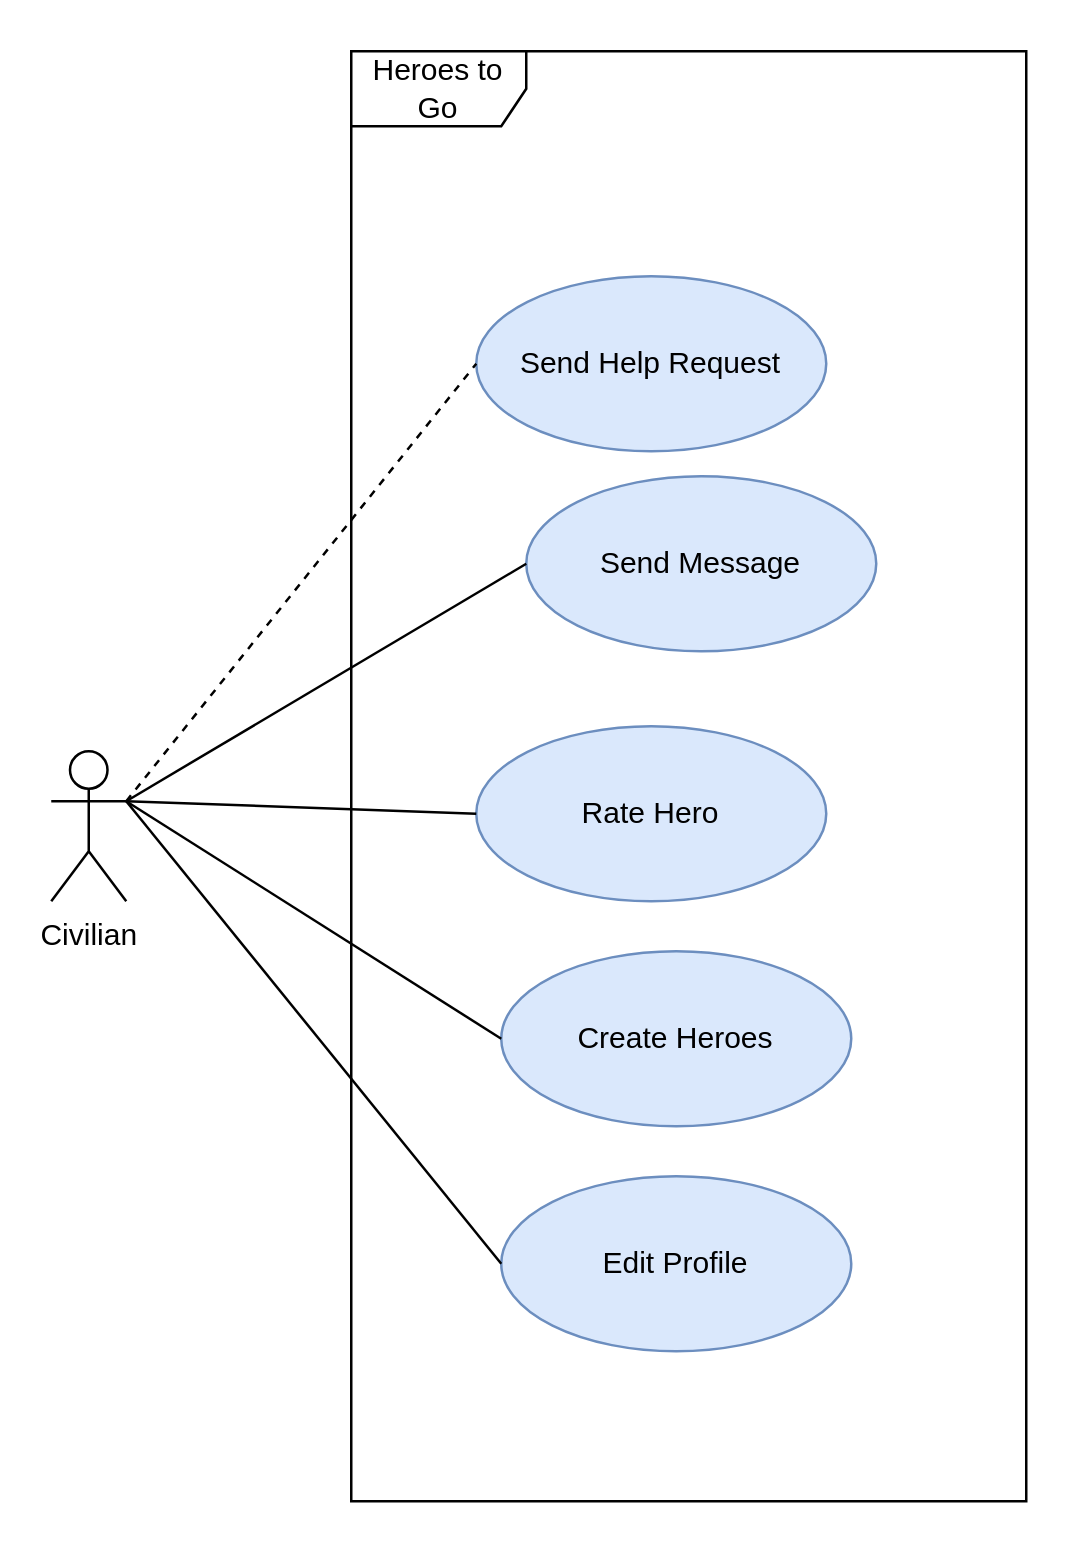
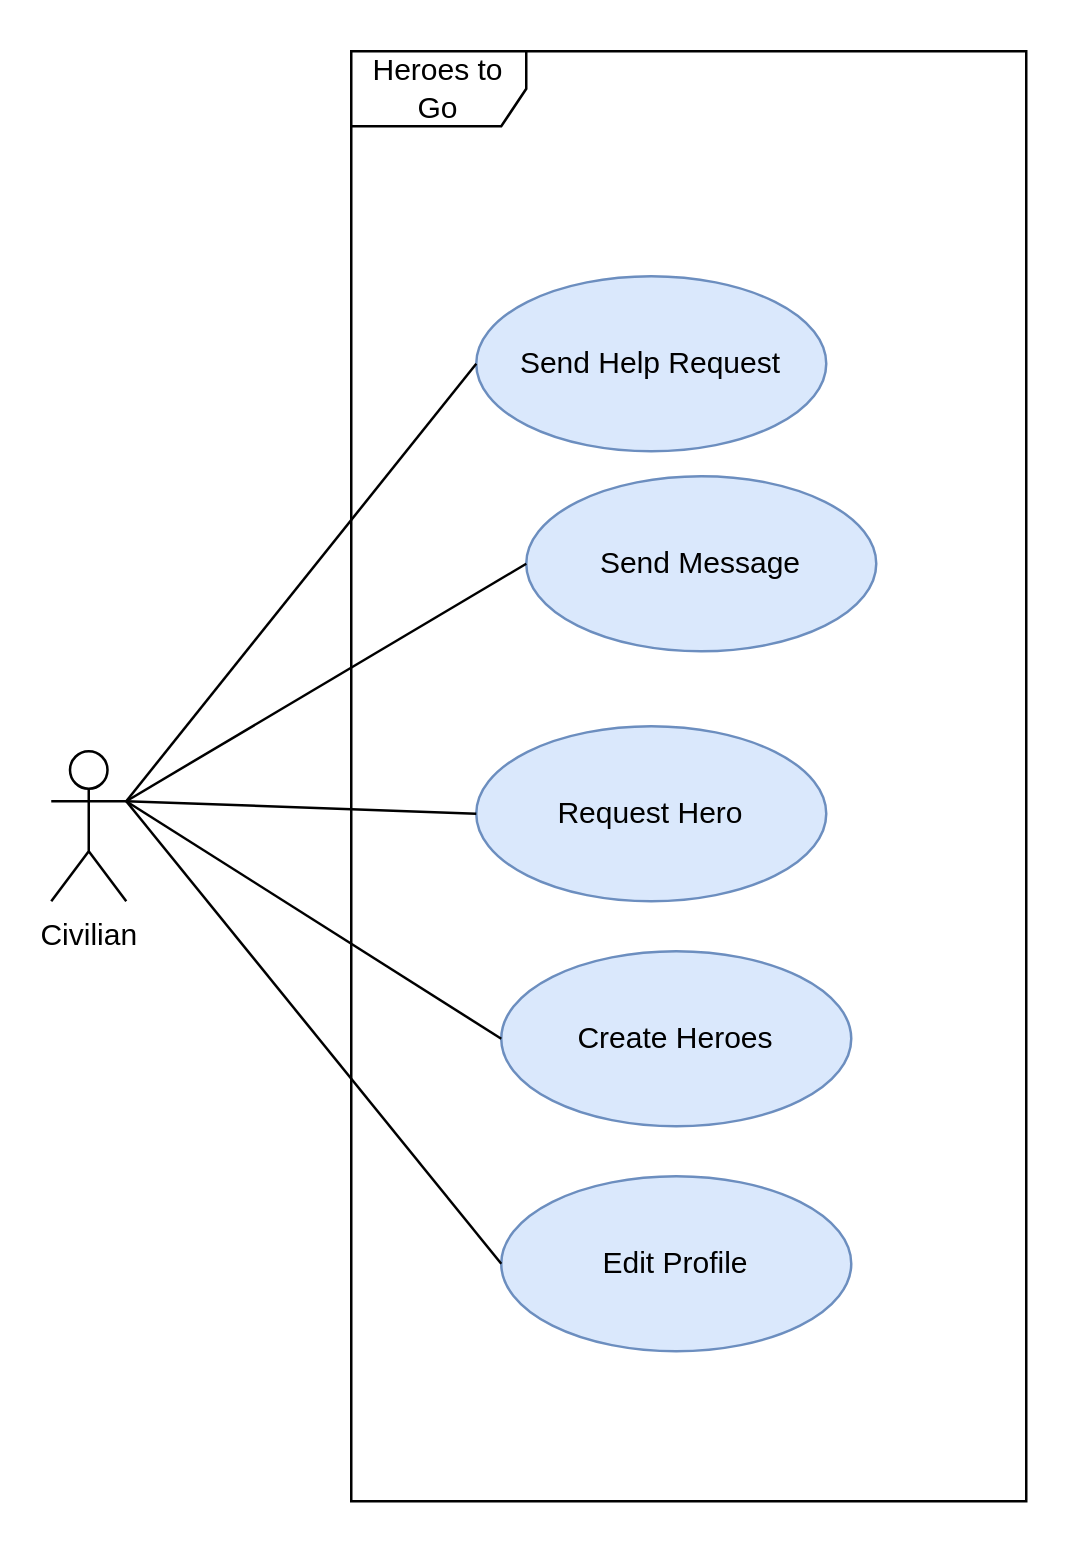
edge "Send Help Request" -- "Civilian": style dashed -> solid
node "Rate Hero": label "Rate Hero" -> "Request Hero"
